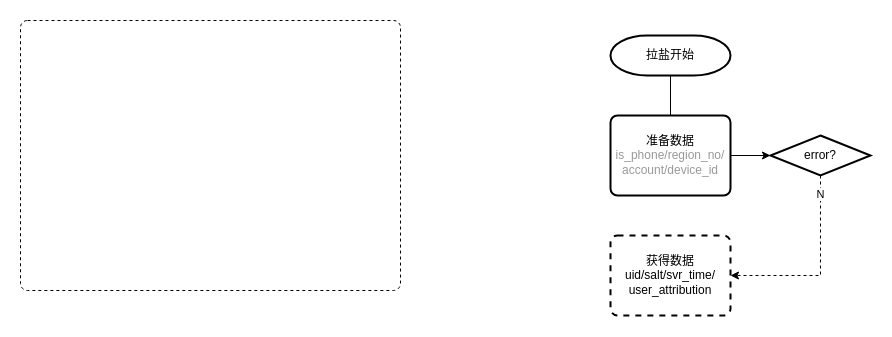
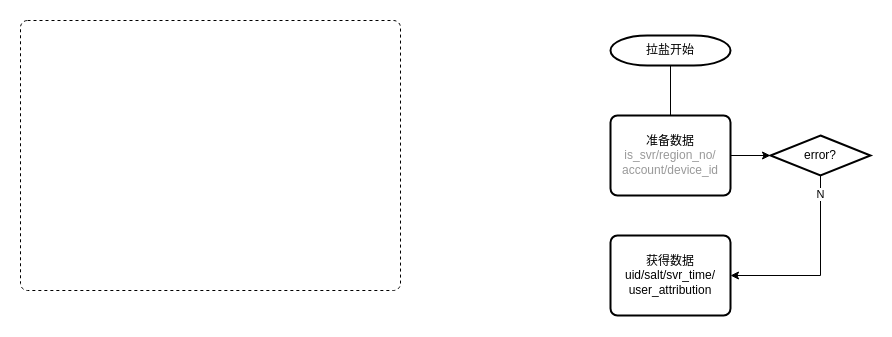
node "拉盐开始": size 120x40 -> 120x30
node "准备数据 is_phone/region_no/ account/device_id": label "准备数据 is_phone/region_no/ account/device_id" -> "准备数据 is_svr/region_no/ account/device_id"
node "获得数据 uid/salt/svr_time/ user_attribution": style dashed -> solid
edge "error?" -> "获得数据 uid/salt/svr_time/ user_attribution": style dashed -> solid
